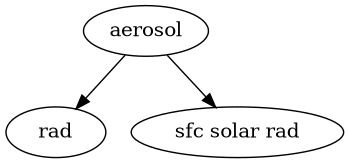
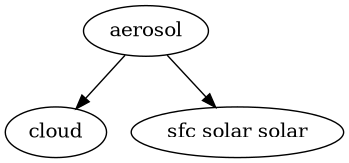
node "rad": label "rad" -> "cloud"
node "sfc solar rad": label "sfc solar rad" -> "sfc solar solar"
